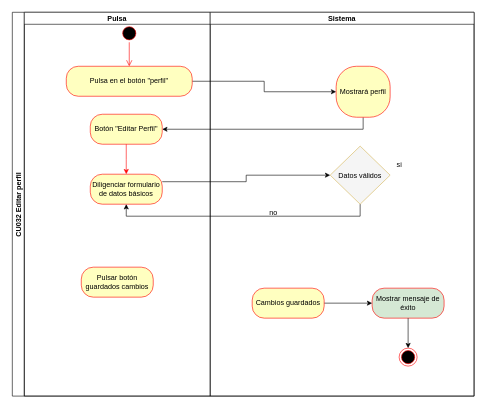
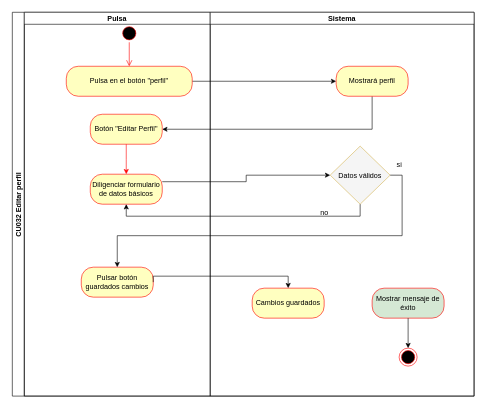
node "Mostrará perfil": size 54x51 -> 72x30
node "no": moved (273, 213) -> (324, 213)
edge "Datos válidos" -> "Pulsar botón guardados cambios": added
edge "Pulsar botón guardados cambios" -> "Cambios guardados": added
edge "Cambios guardados" -> "Mostrar mensaje de éxito": removed
